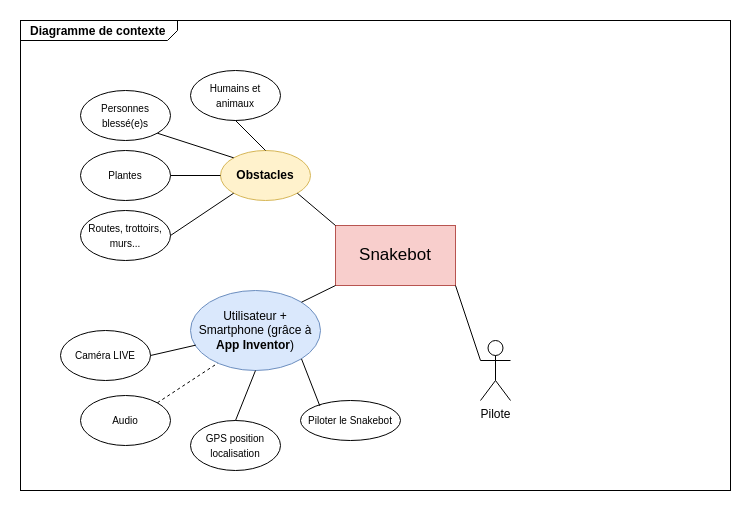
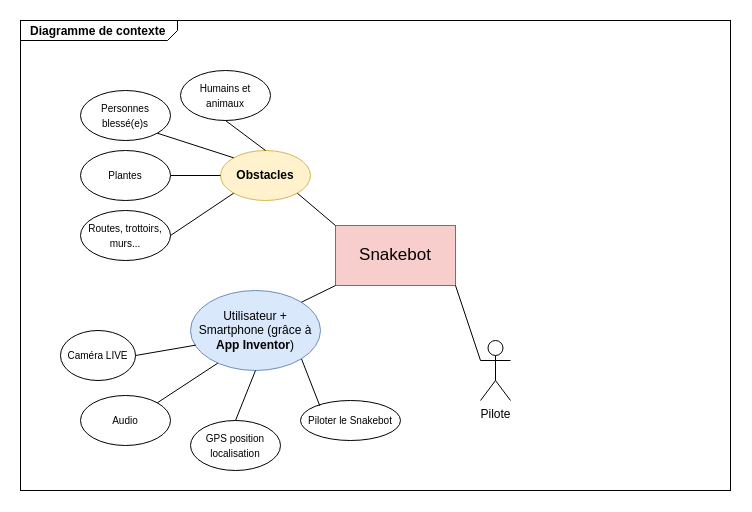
node "Humains et animaux": moved (236, 96) -> (226, 96)
node "Caméra LIVE": size 90x50 -> 75x50
edge "Utilisateur + Smartphone (grâce à App Inventor)" -- "Audio": style dashed -> solid
